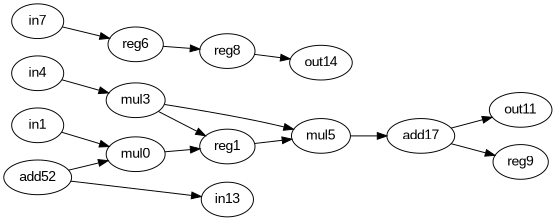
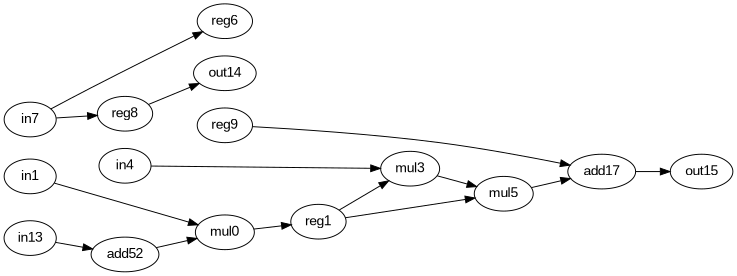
edge "reg6" -> "reg8": now "in7" -> "reg8"
node "out11": label "out11" -> "out15"
edge "mul3" -> "reg1": reversed
edge "add17" -> "reg9": reversed
edge "add52" -> "in13": reversed
